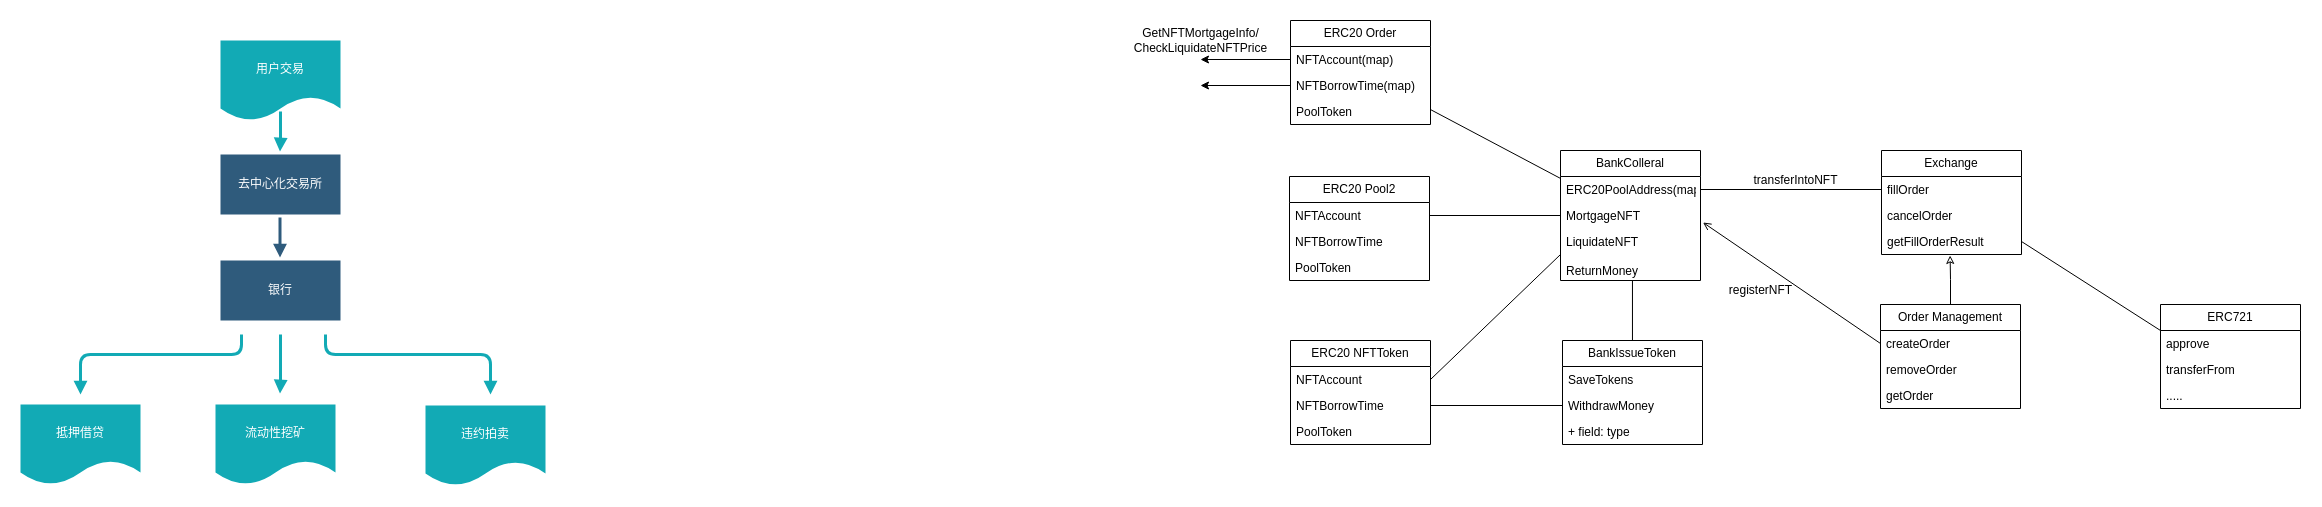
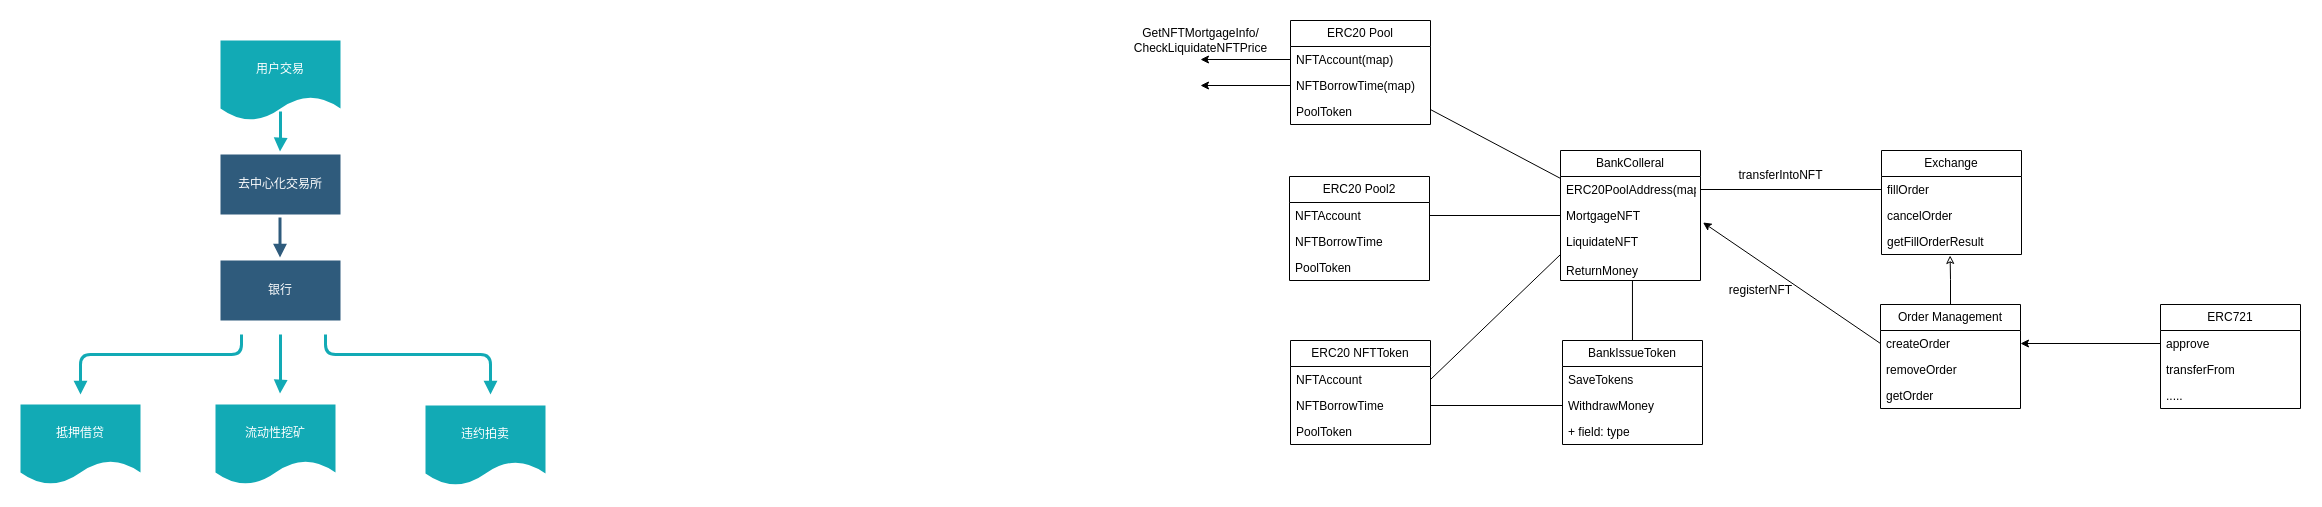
node "ERC20 Order": label "ERC20 Order" -> "ERC20 Pool"
node "transferIntoNFT": moved (1796, 181) -> (1781, 176)
edge "createOrder" -> "MortgageNFT": arrowhead open -> classic
edge "getFillOrderResult" -- "ERC721": removed
edge "approve" -> "createOrder": added
